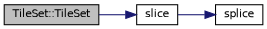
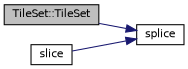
edge "TileSet::TileSet" -> "slice": now "TileSet::TileSet" -> "splice"
